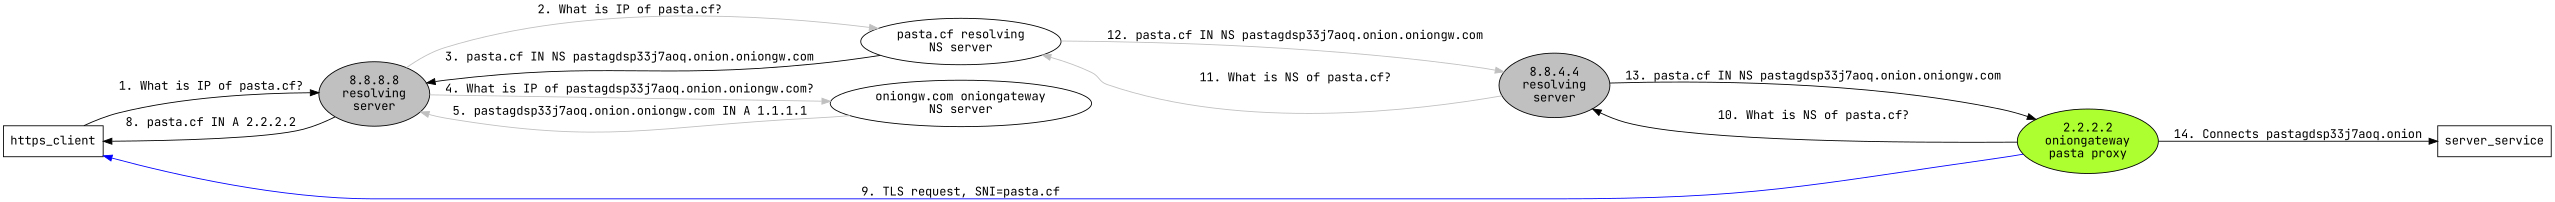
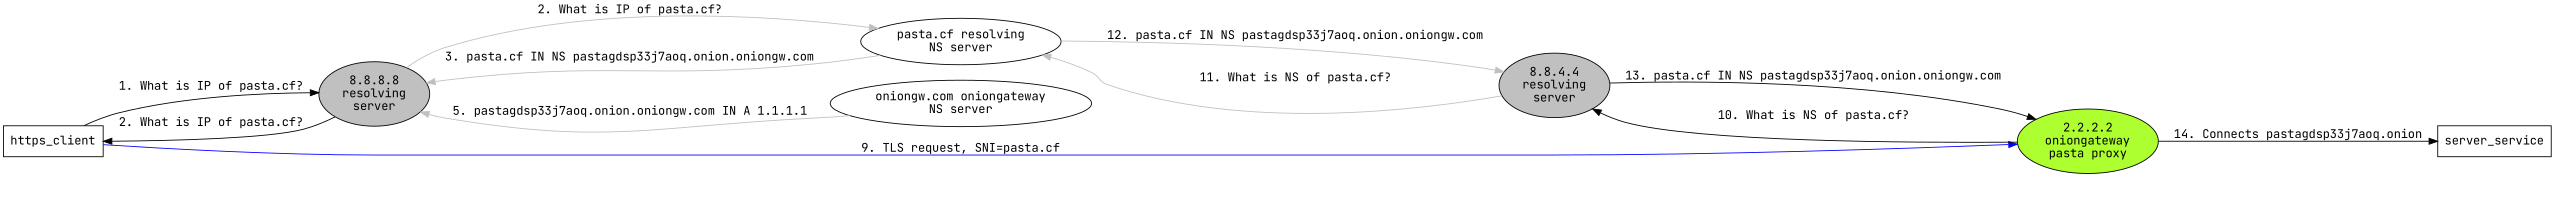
edge "pasta.cf resolving NS server" -> "8.8.8.8 resolving server": color black -> grey
edge "8.8.8.8 resolving server" -> "oniongw.com oniongateway NS server": removed, label "4. What is IP of pastagdsp33j7aoq.onion.oniongw.com?"
edge "8.8.8.8 resolving server" -> "https_client": label "8. pasta.cf IN A 2.2.2.2" -> "2. What is IP of pasta.cf?"
edge "2.2.2.2 oniongateway pasta proxy" -> "https_client": reversed
